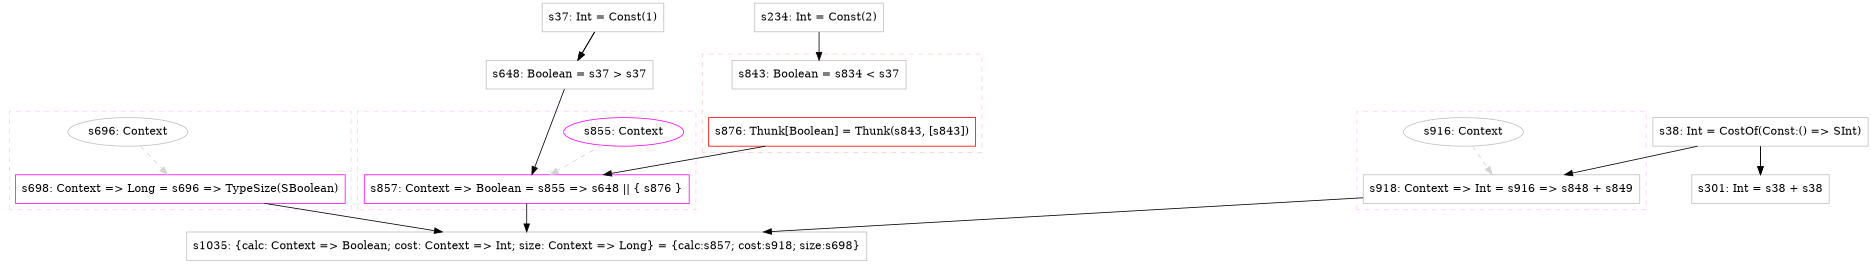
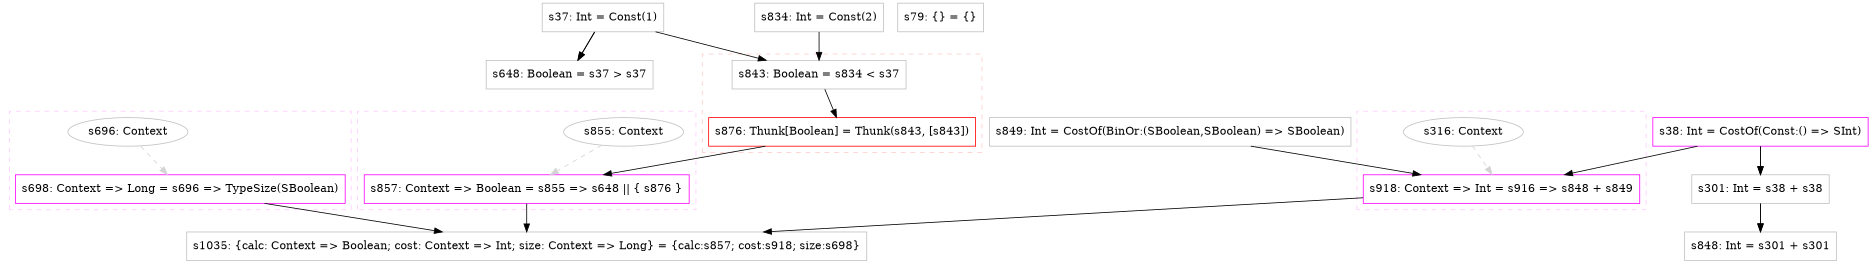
node "s234: Int = Const(2)": label "s234: Int = Const(2)" -> "s834: Int = Const(2)"
node "s79: {} = {}": added
edge "s37: Int = Const(1)" -> "s843: Boolean = s834 < s37": added
edge "s843: Boolean = s834 < s37" -> "s876: Thunk[Boolean] = Thunk(s843, [s843])": added
edge "s648: Boolean = s37 > s37" -> "s857: Context => Boolean = s855 => s648 || { s876 }": removed
node "s855: Context": color magenta -> gray
node "s849: Int = CostOf(BinOr:(SBoolean,SBoolean) => SBoolean)": added
node "s916: Context": label "s916: Context" -> "s316: Context"
node "s38: Int = CostOf(Const:() => SInt)": color gray -> magenta
node "s918: Context => Int = s916 => s848 + s849": color gray -> magenta
node "s848: Int = s301 + s301": added
